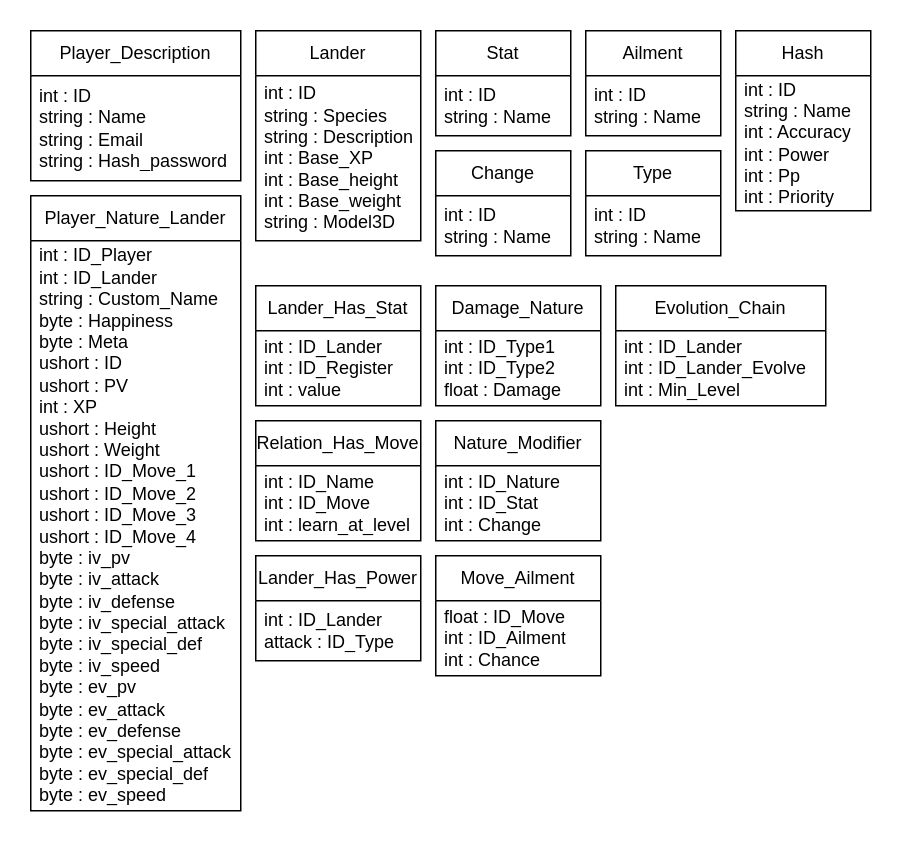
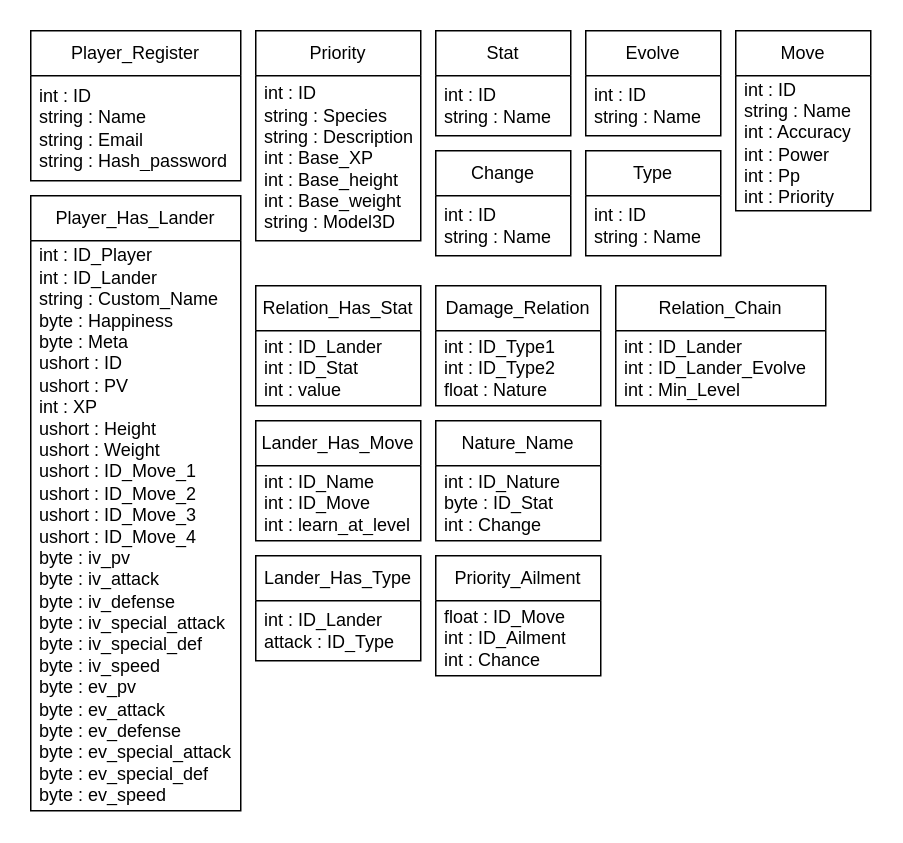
node "Player_Description": label "Player_Description" -> "Player_Register"
node "Lander": label "Lander" -> "Priority"
node "Ailment": label "Ailment" -> "Evolve"
node "Hash": label "Hash" -> "Move"
node "Player_Nature_Lander": label "Player_Nature_Lander" -> "Player_Has_Lander"
node "Lander_Has_Stat": label "Lander_Has_Stat" -> "Relation_Has_Stat"
node "Damage_Nature": label "Damage_Nature" -> "Damage_Relation"
node "Evolution_Chain": label "Evolution_Chain" -> "Relation_Chain"
node "int : ID_Lander int : ID_Register int : value": label "int : ID_Lander int : ID_Register int : value" -> "int : ID_Lander int : ID_Stat int : value"
node "int : ID_Type1 int : ID_Type2 float : Damage": label "int : ID_Type1 int : ID_Type2 float : Damage" -> "int : ID_Type1 int : ID_Type2 float : Nature"
node "Relation_Has_Move": label "Relation_Has_Move" -> "Lander_Has_Move"
node "Nature_Modifier": label "Nature_Modifier" -> "Nature_Name"
node "int : ID_Nature int : ID_Stat int : Change": label "int : ID_Nature int : ID_Stat int : Change" -> "int : ID_Nature byte : ID_Stat int : Change"
node "Lander_Has_Power": label "Lander_Has_Power" -> "Lander_Has_Type"
node "Move_Ailment": label "Move_Ailment" -> "Priority_Ailment"
